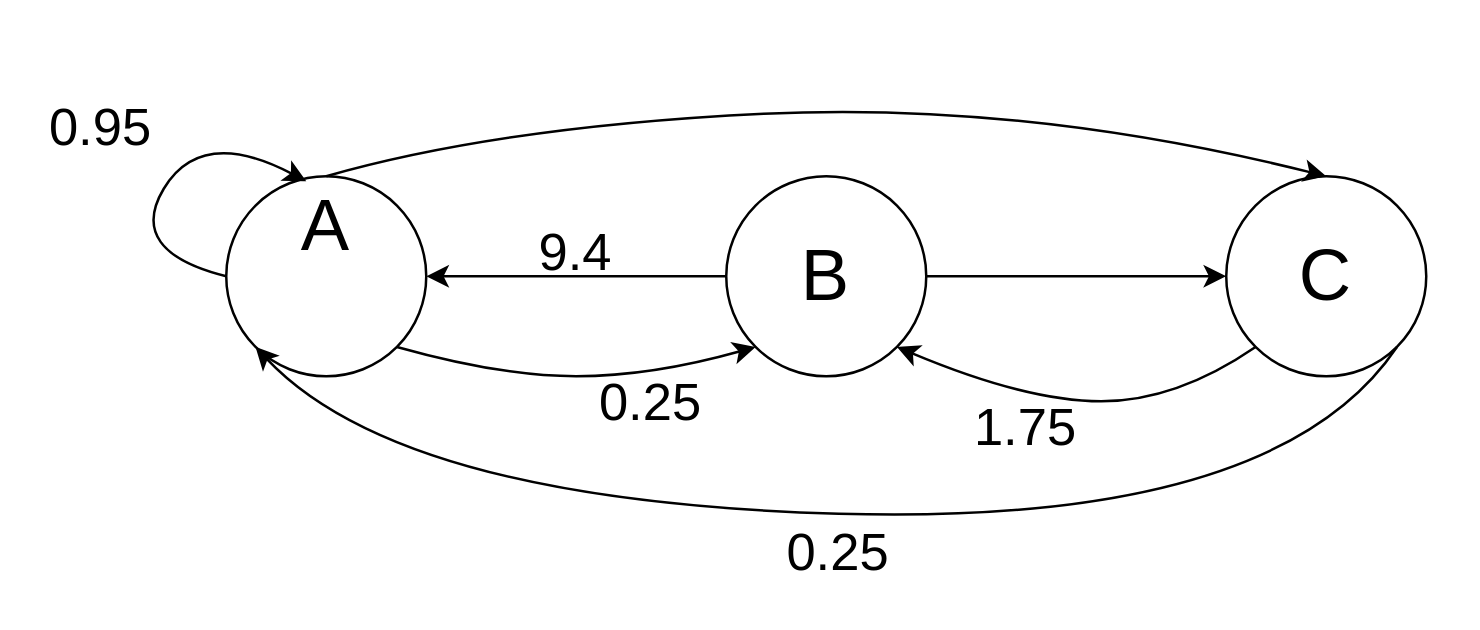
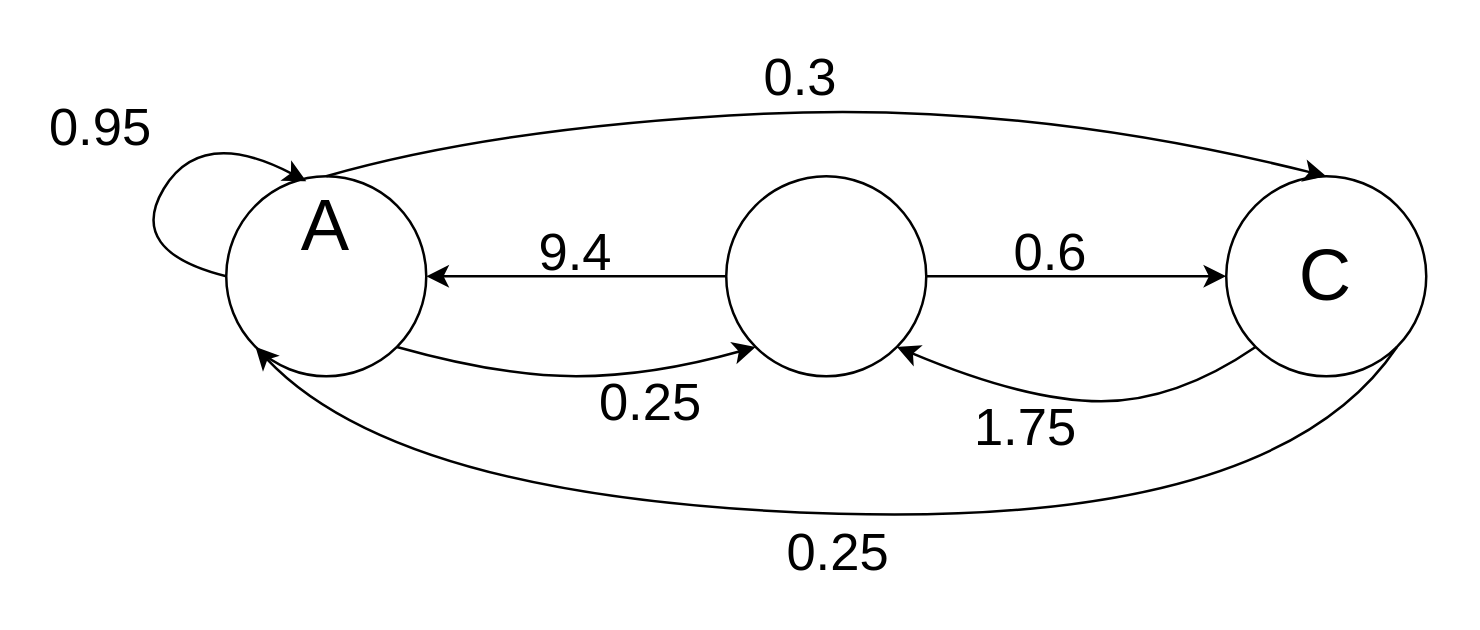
node "0.3": added
node "0.6": added
node "B": removed
